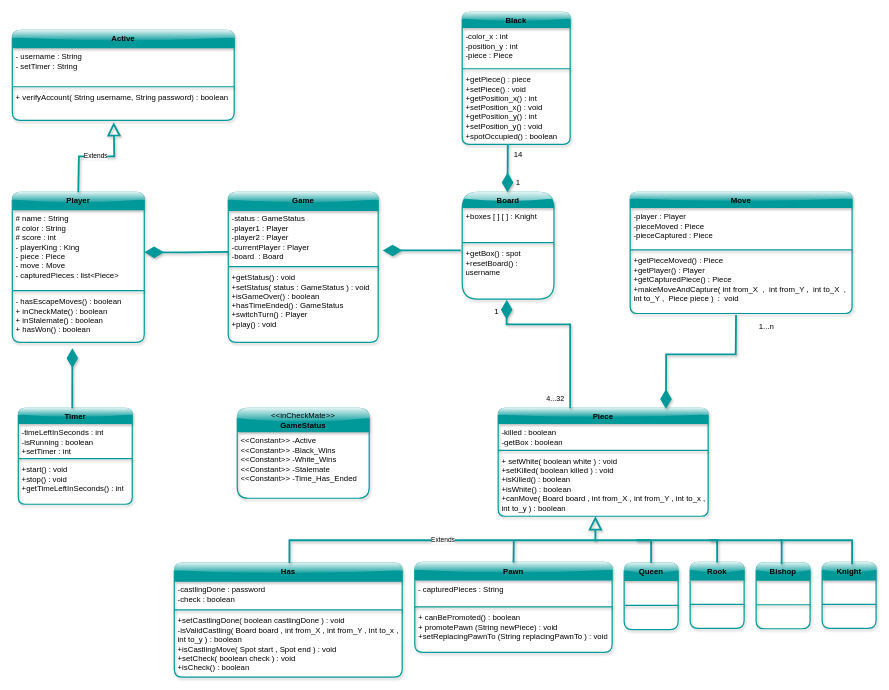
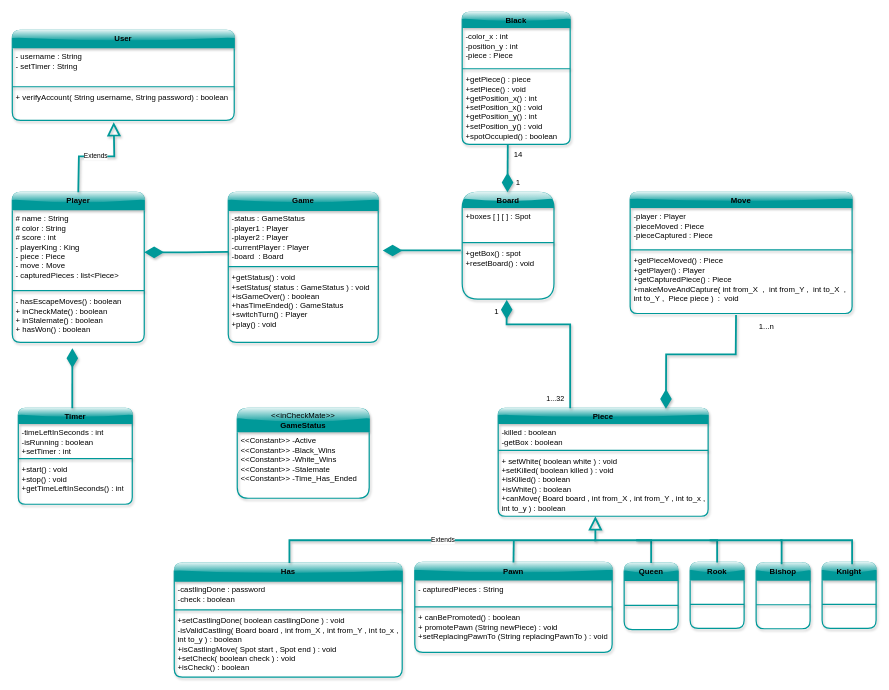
node "Active": label "Active" -> "User"
node "+boxes [ ] [ ] : Knight": label "+boxes [ ] [ ] : Knight" -> "+boxes [ ] [ ] : Spot"
node "+getBox() : spot +resetBoard() : username": label "+getBox() : spot +resetBoard() : username" -> "+getBox() : spot +resetBoard() : void"
node "4...32": label "4...32" -> "1...32"
